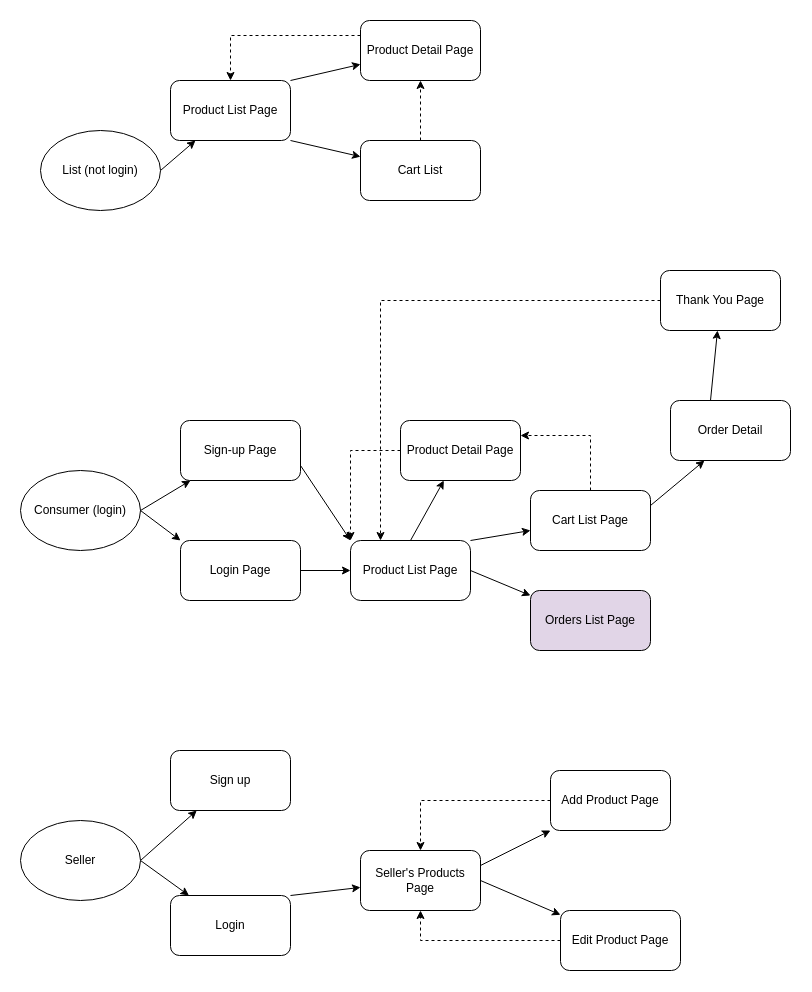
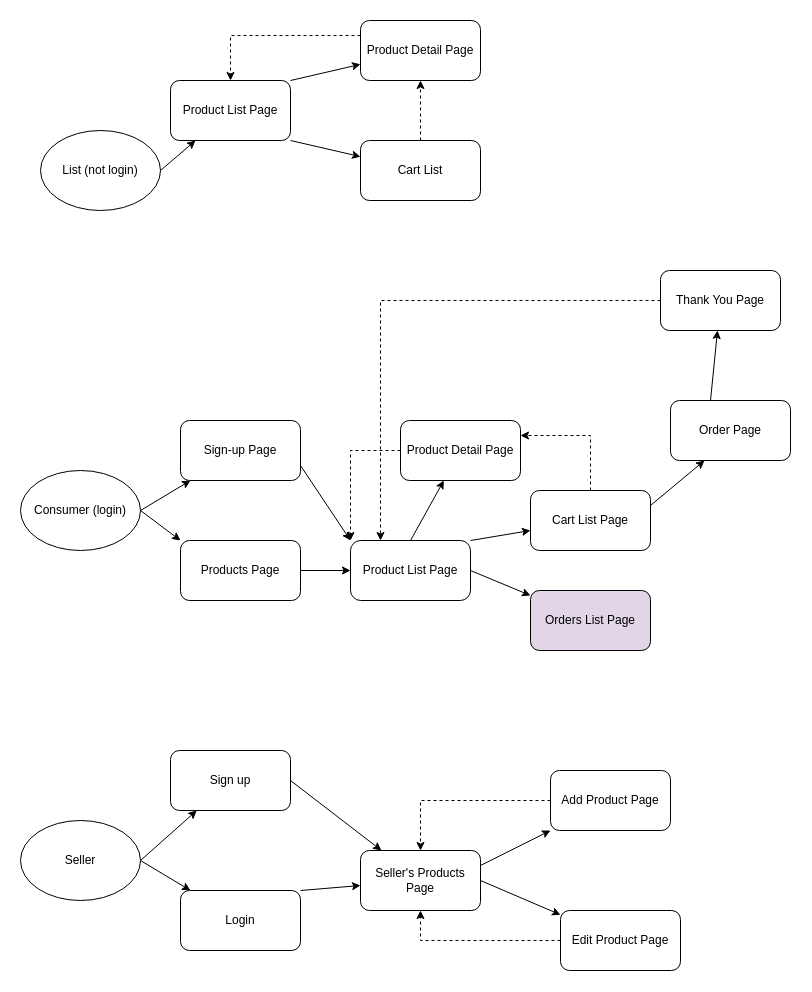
node "Order Detail": label "Order Detail" -> "Order Page"
node "Login Page": label "Login Page" -> "Products Page"
edge "Sign up" -> "Seller's Products Page": added
node "Login": moved (231, 926) -> (241, 921)
